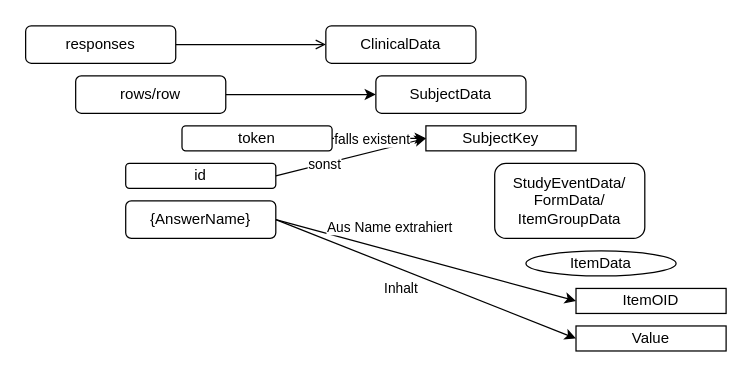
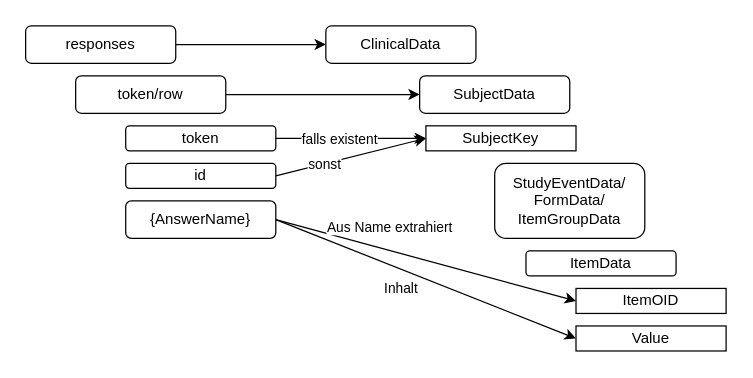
edge "responses" -> "ClinicalData": arrowhead open -> classic
node "rows/row": label "rows/row" -> "token/row"
node "SubjectData": moved (451, 94) -> (494, 94)
node "token": moved (257, 138) -> (201, 138)
node "ItemData": shape ellipse -> rounded rectangle
